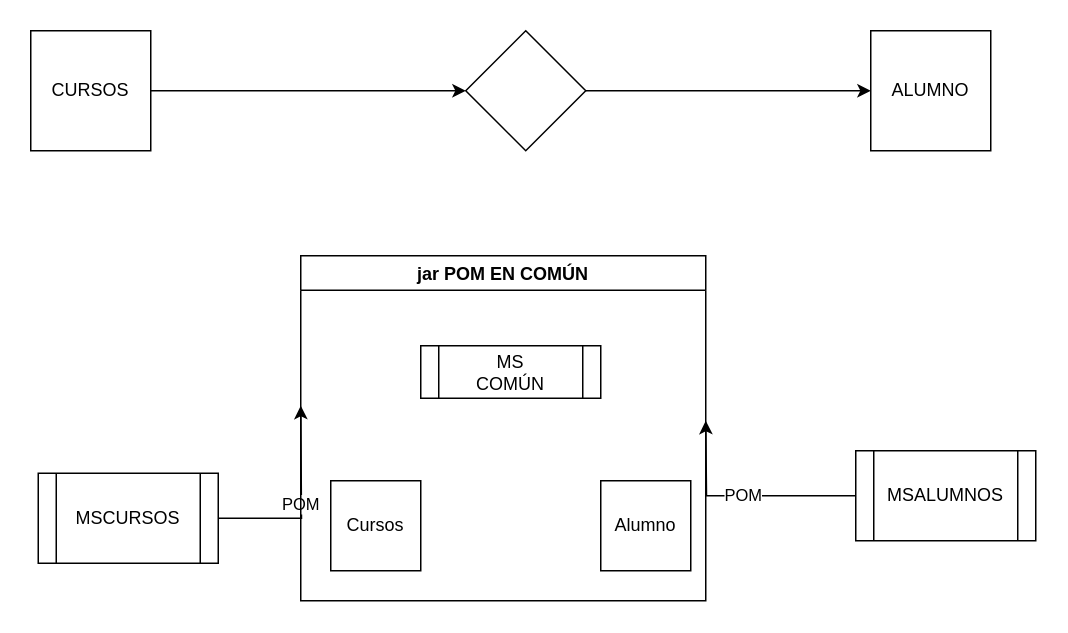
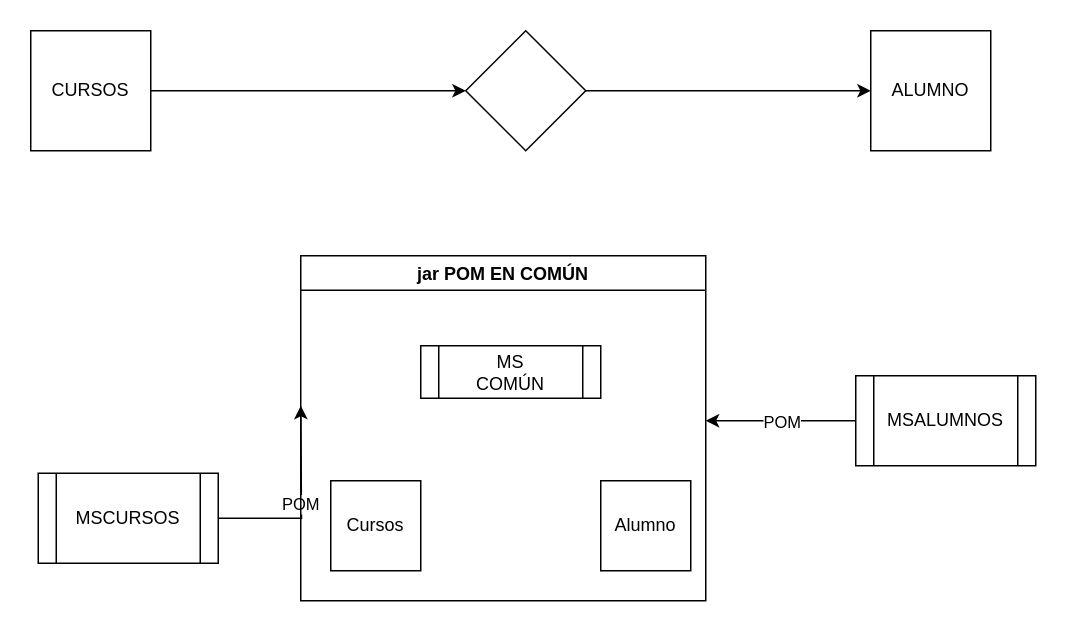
node "MSALUMNOS": moved (946, 496) -> (946, 421)
